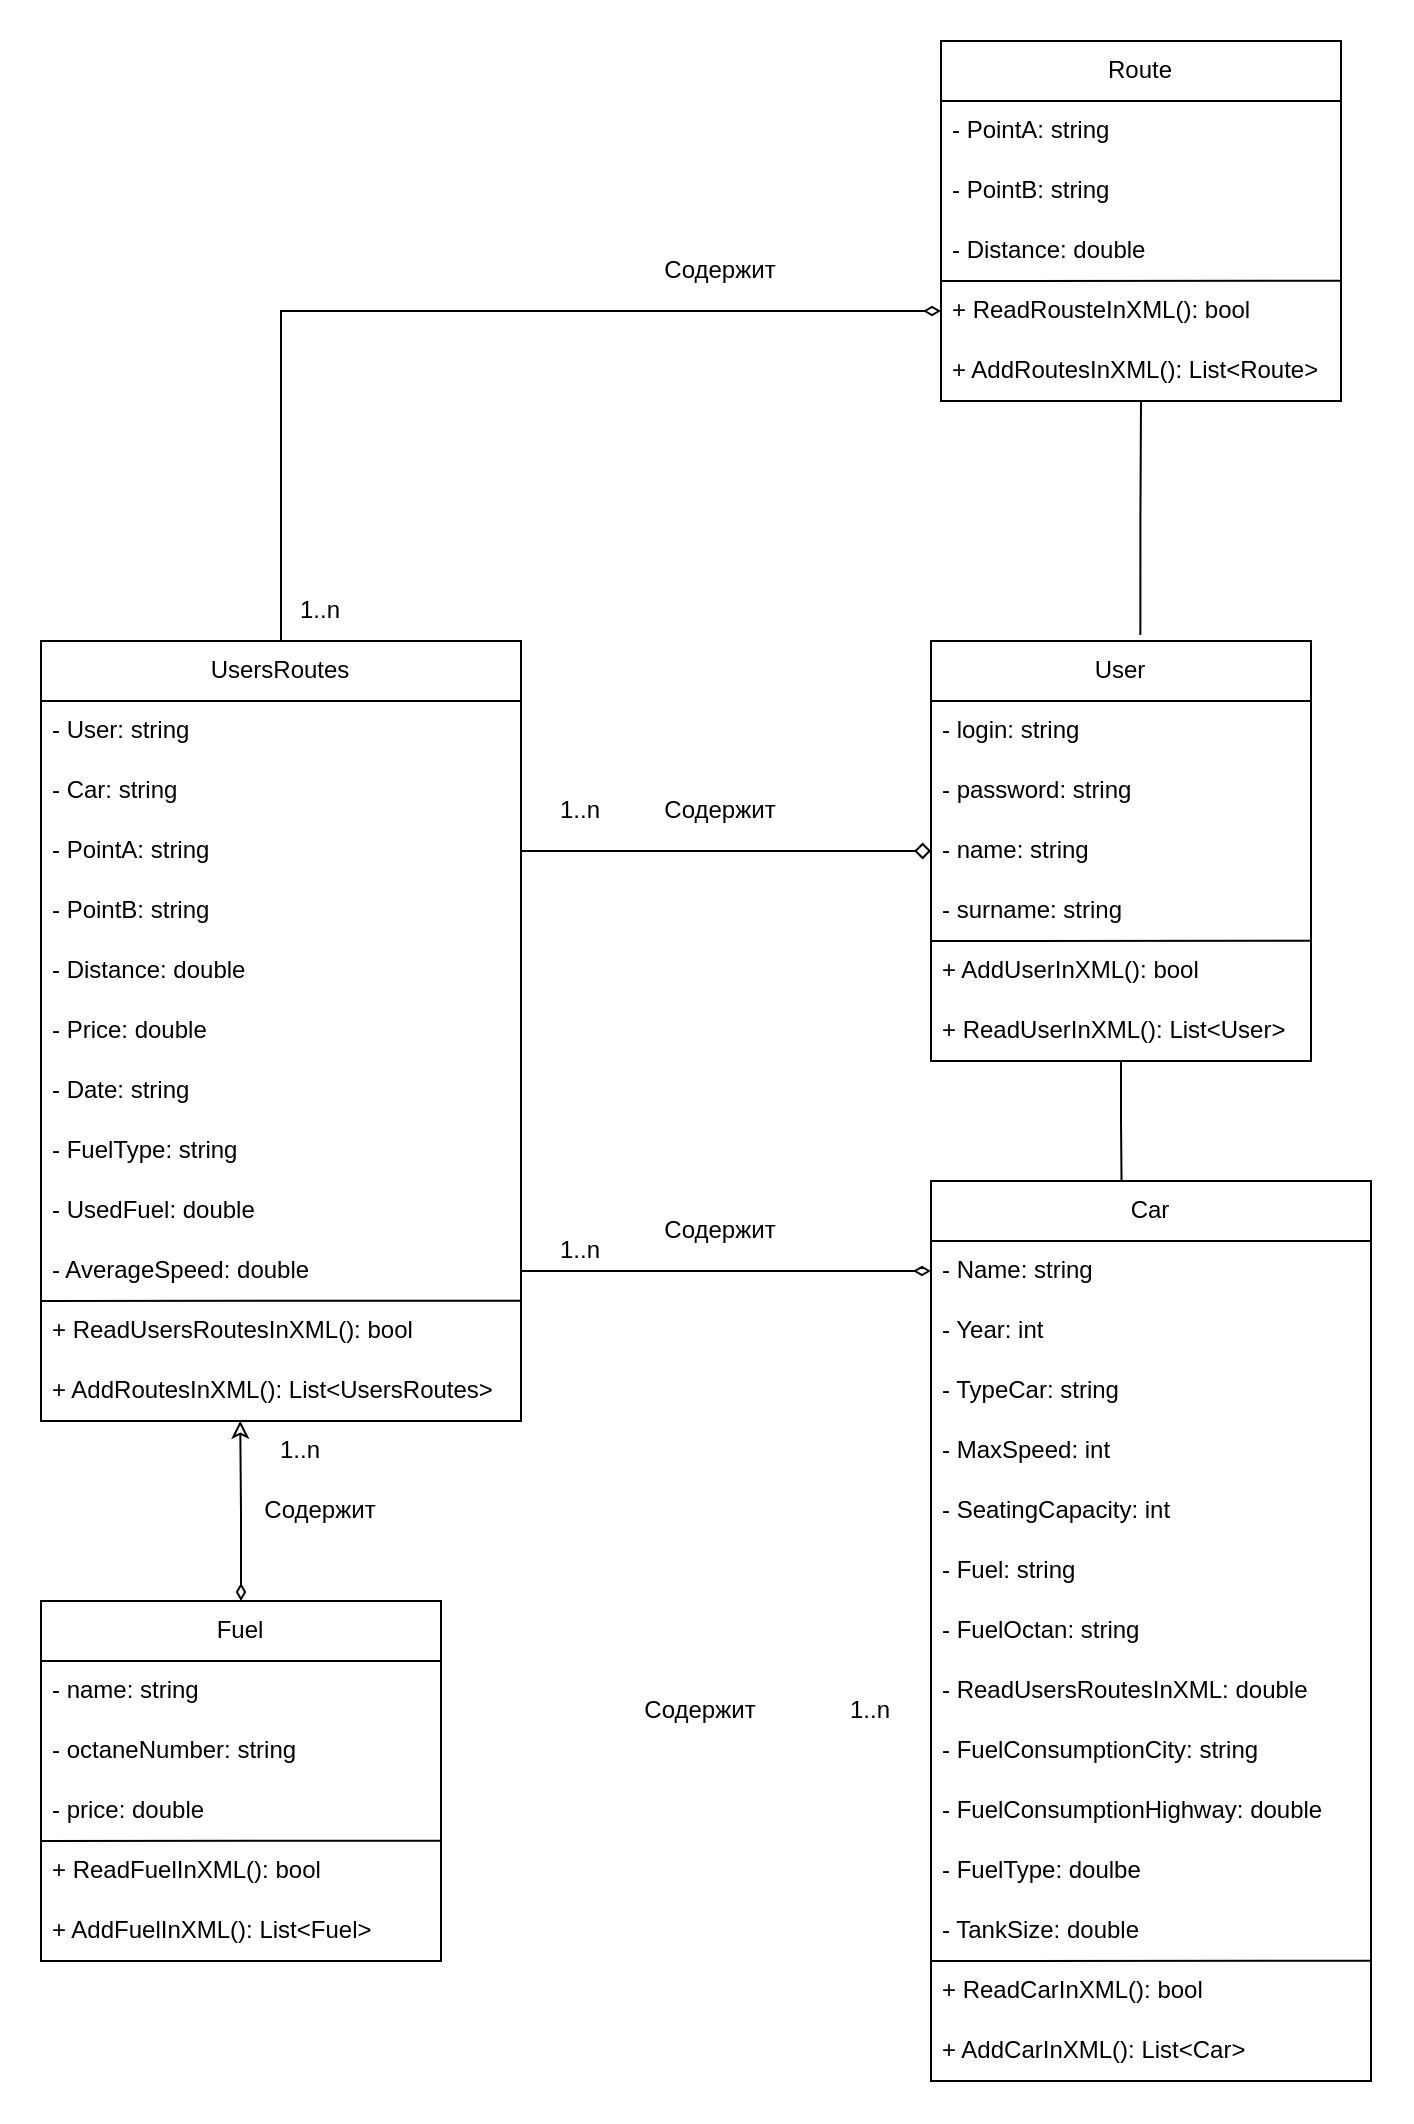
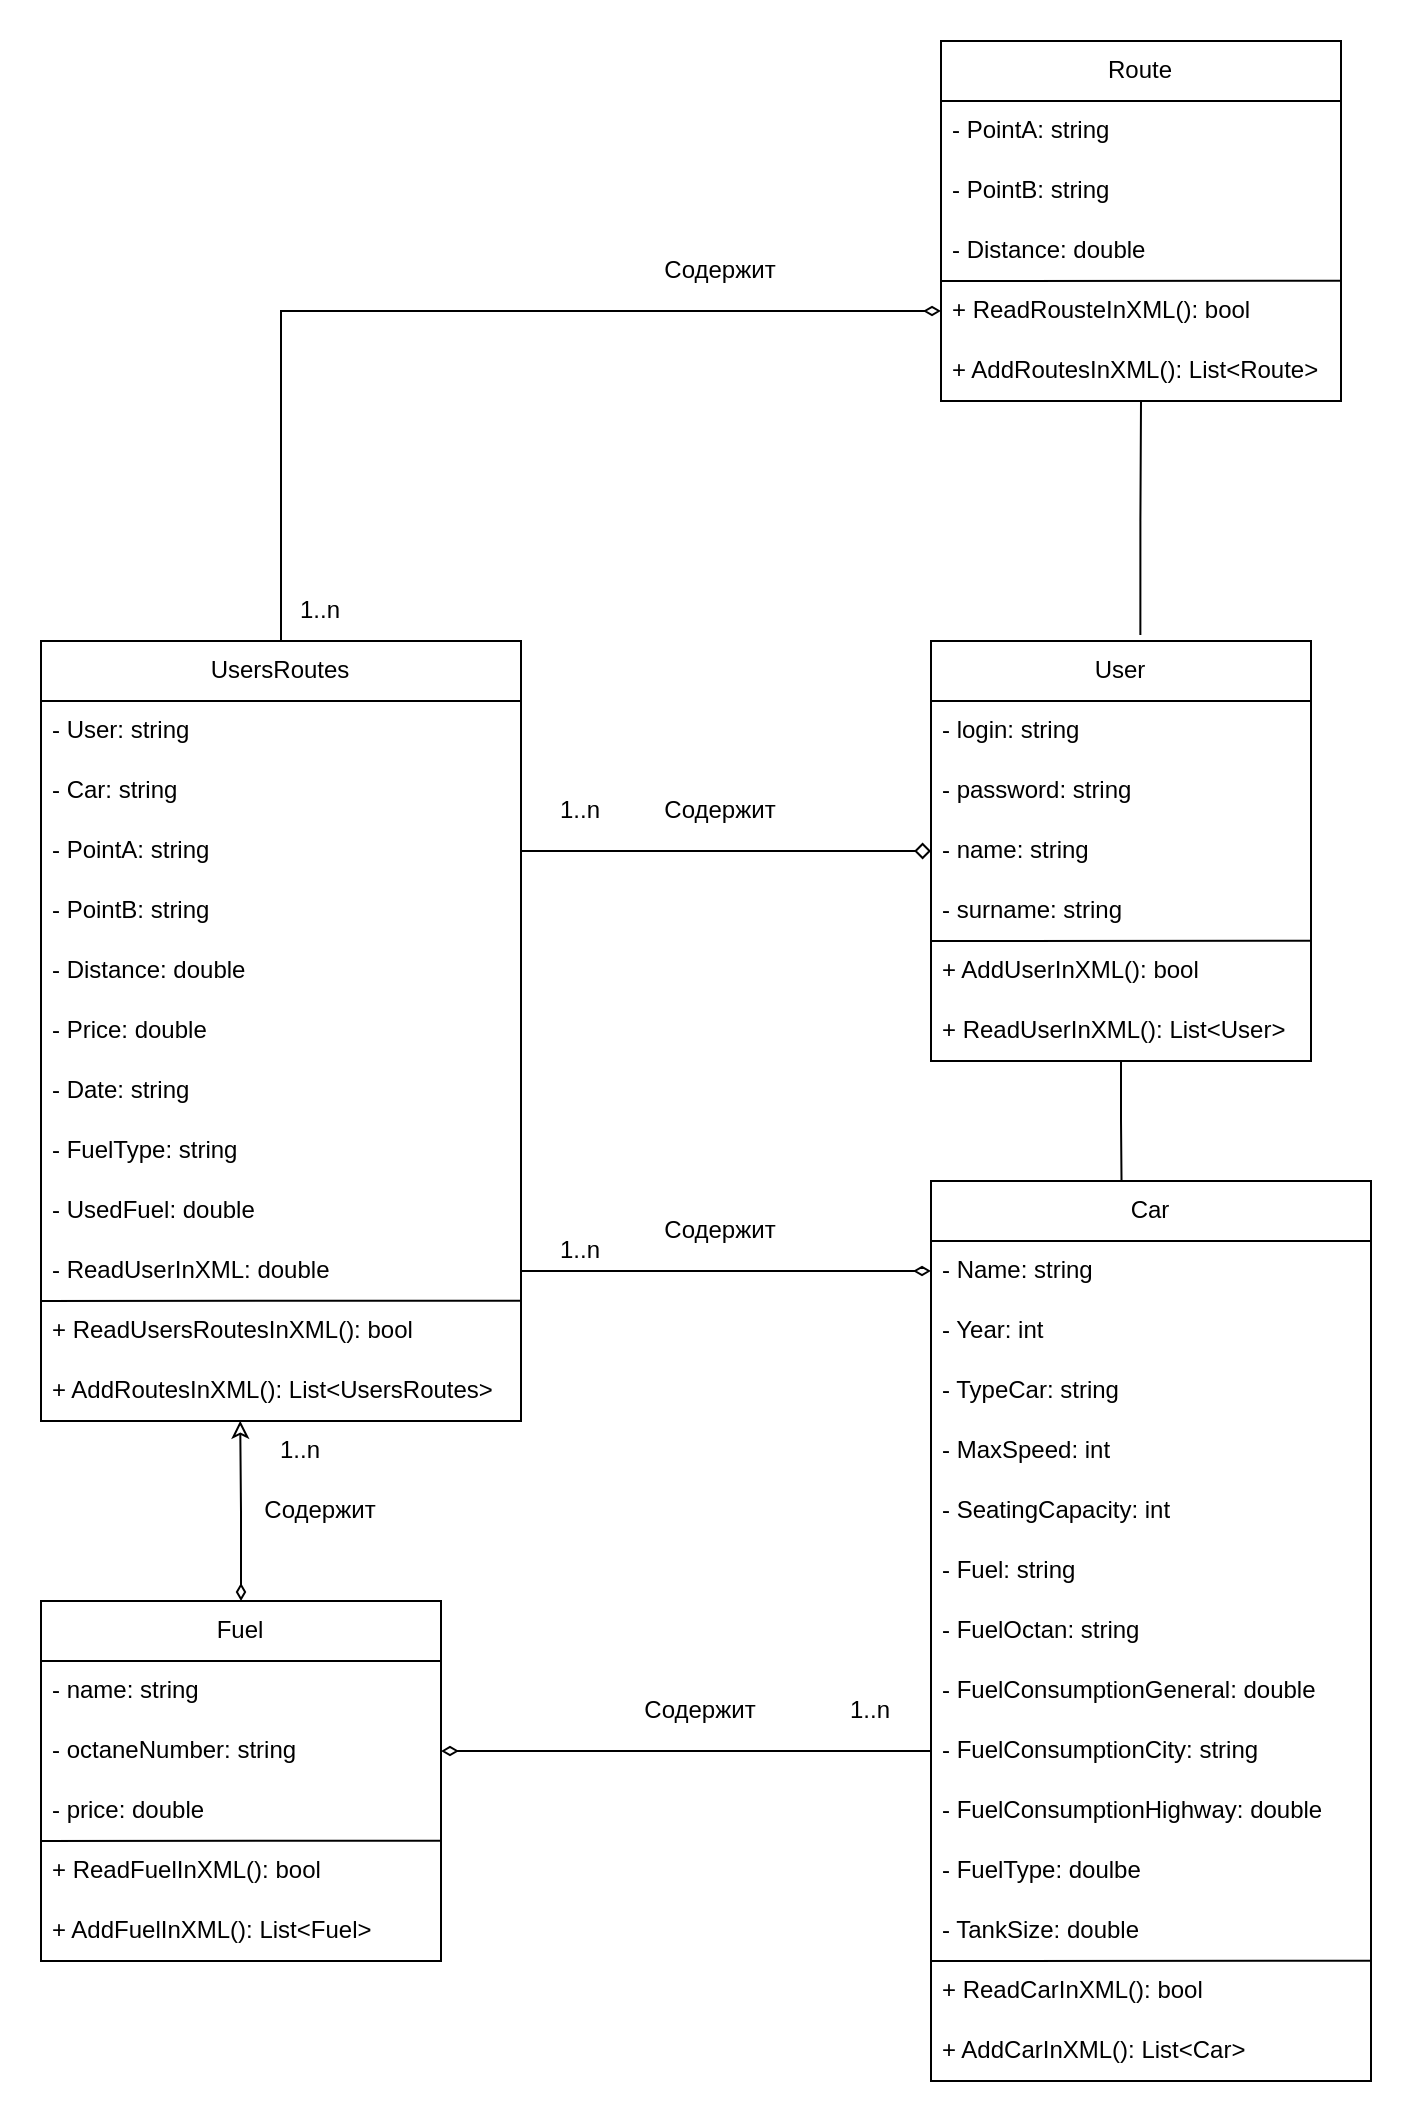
node "- AverageSpeed: double": label "- AverageSpeed: double" -> "- ReadUserInXML: double"
node "- ReadUsersRoutesInXML: double": label "- ReadUsersRoutesInXML: double" -> "- FuelConsumptionGeneral: double"
edge "- FuelConsumptionCity: string" -> "- octaneNumber: string": added
